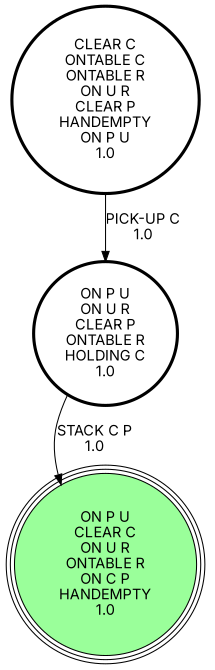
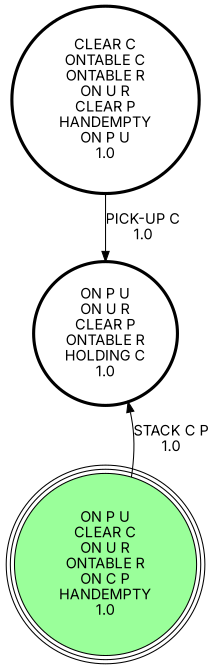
edge "ON P U ON U R CLEAR P ONTABLE R HOLDING C 1.0" -> "ON P U CLEAR C ON U R ONTABLE R ON C P HANDEMPTY 1.0": reversed
